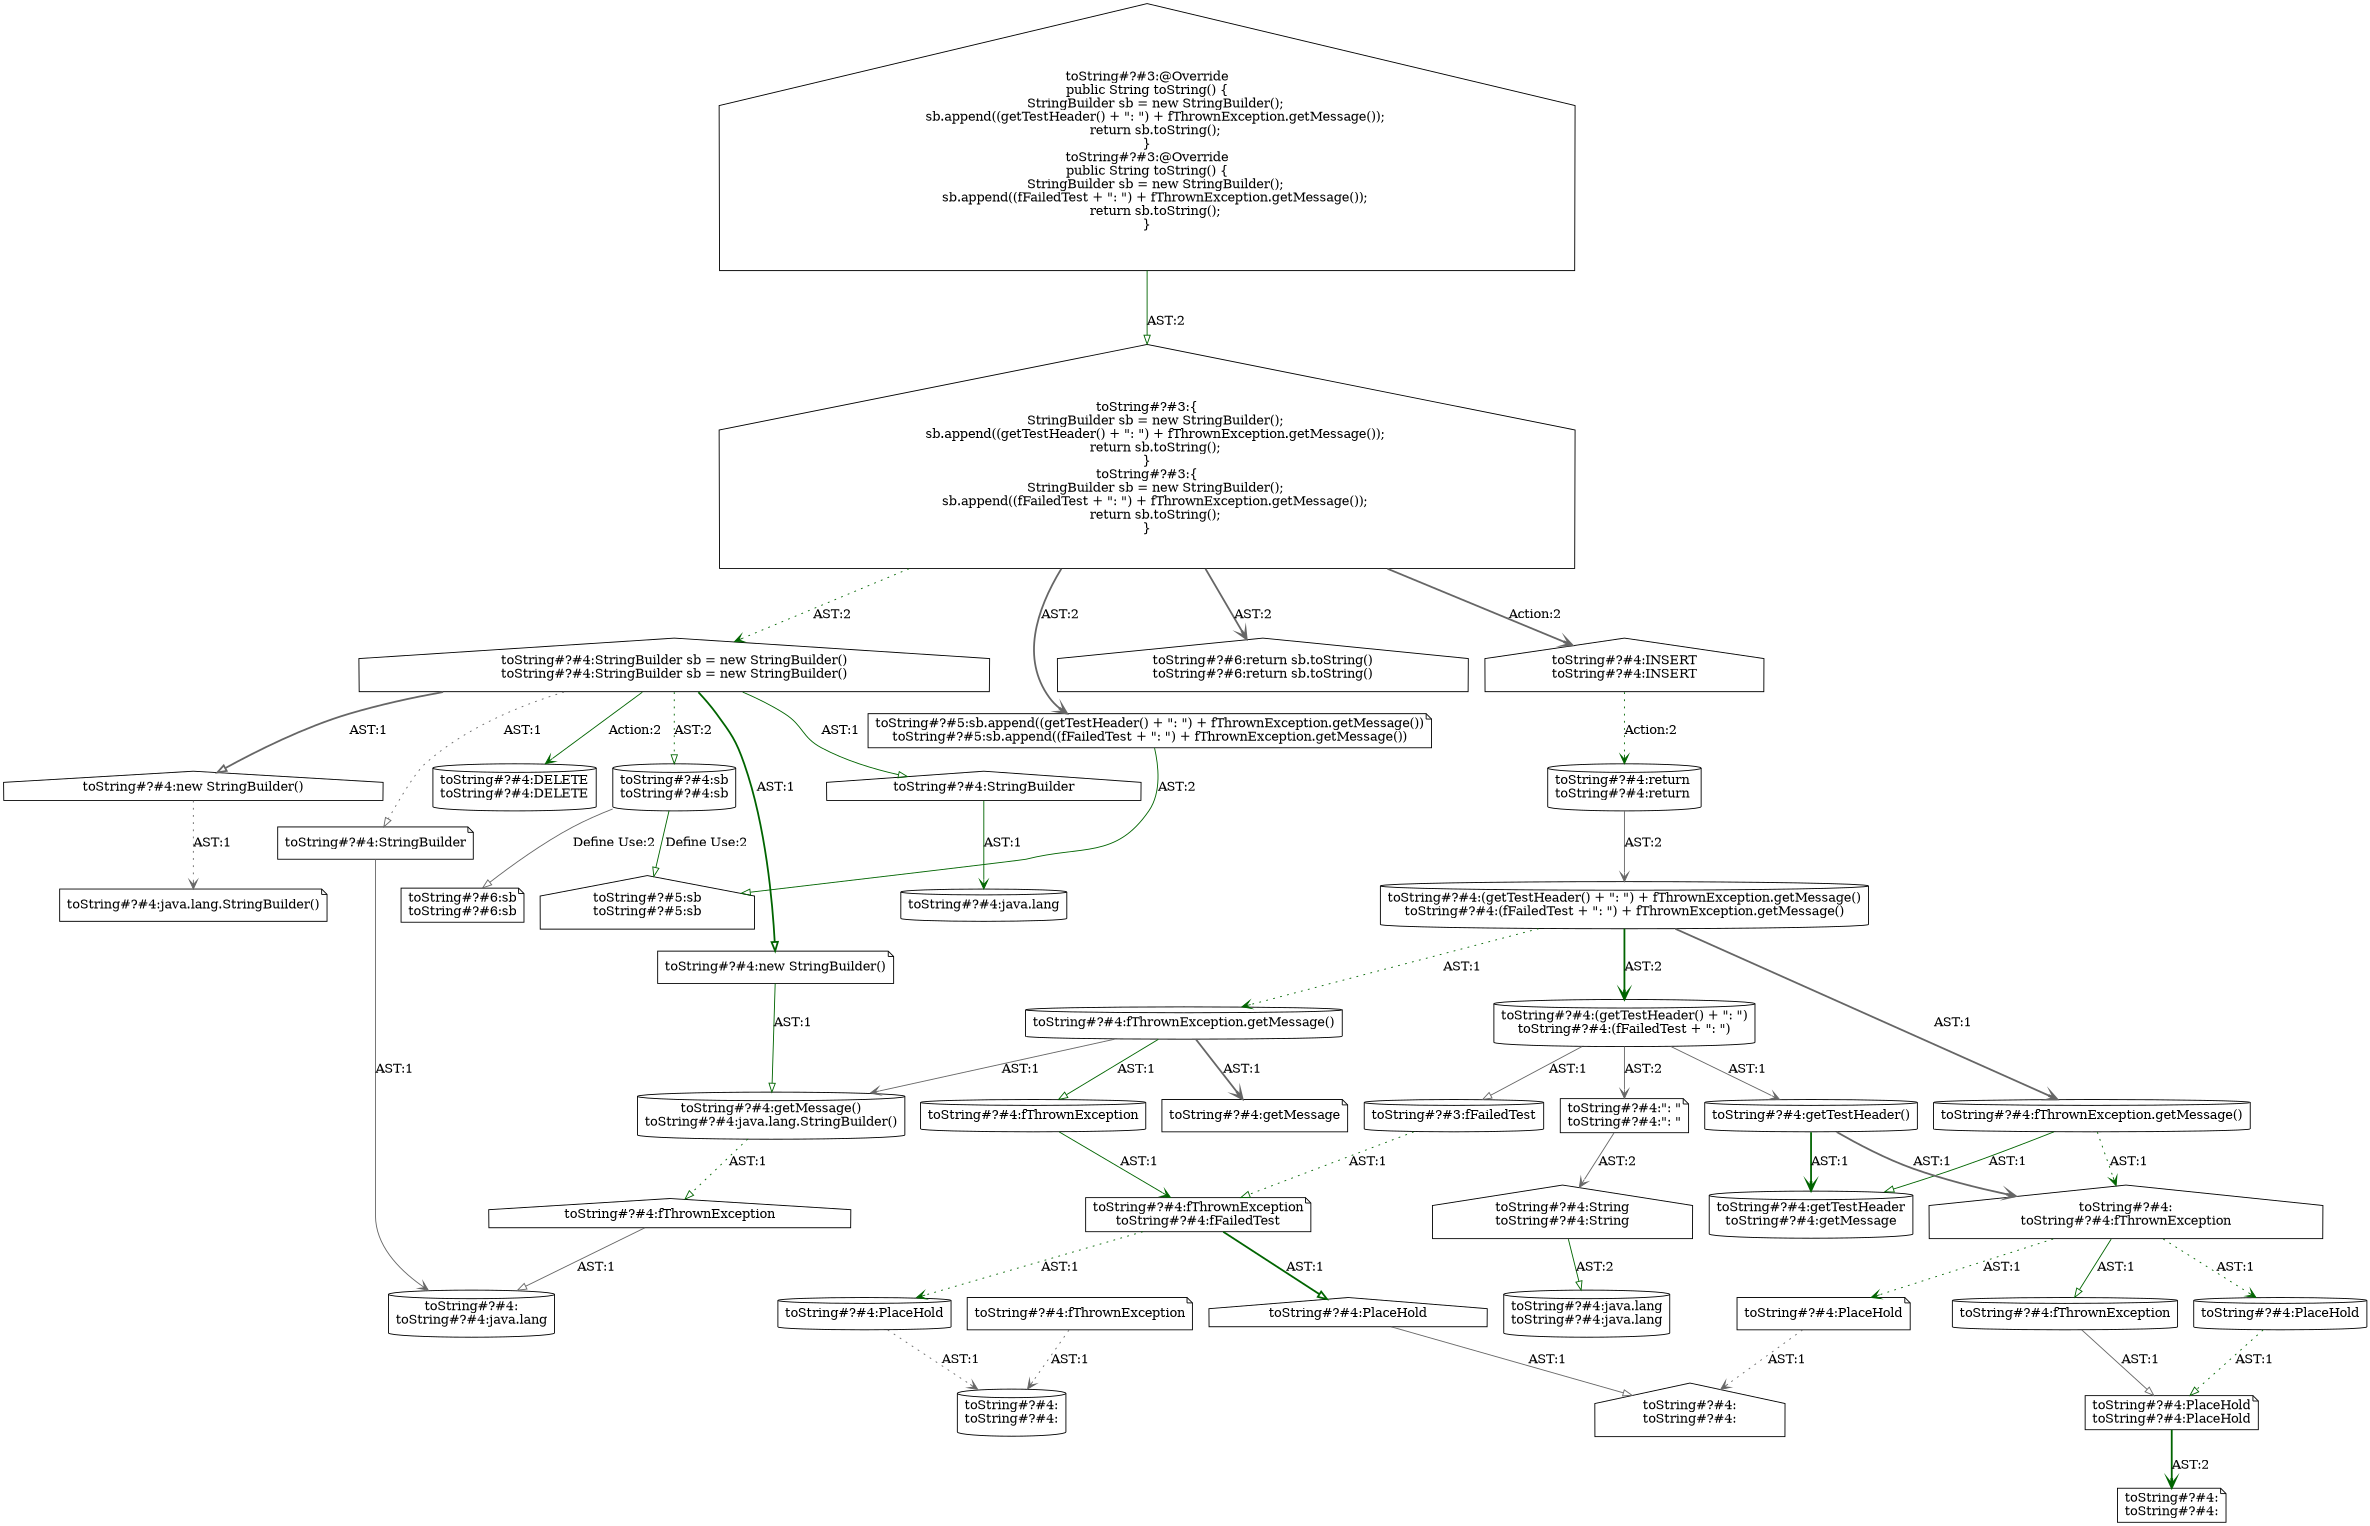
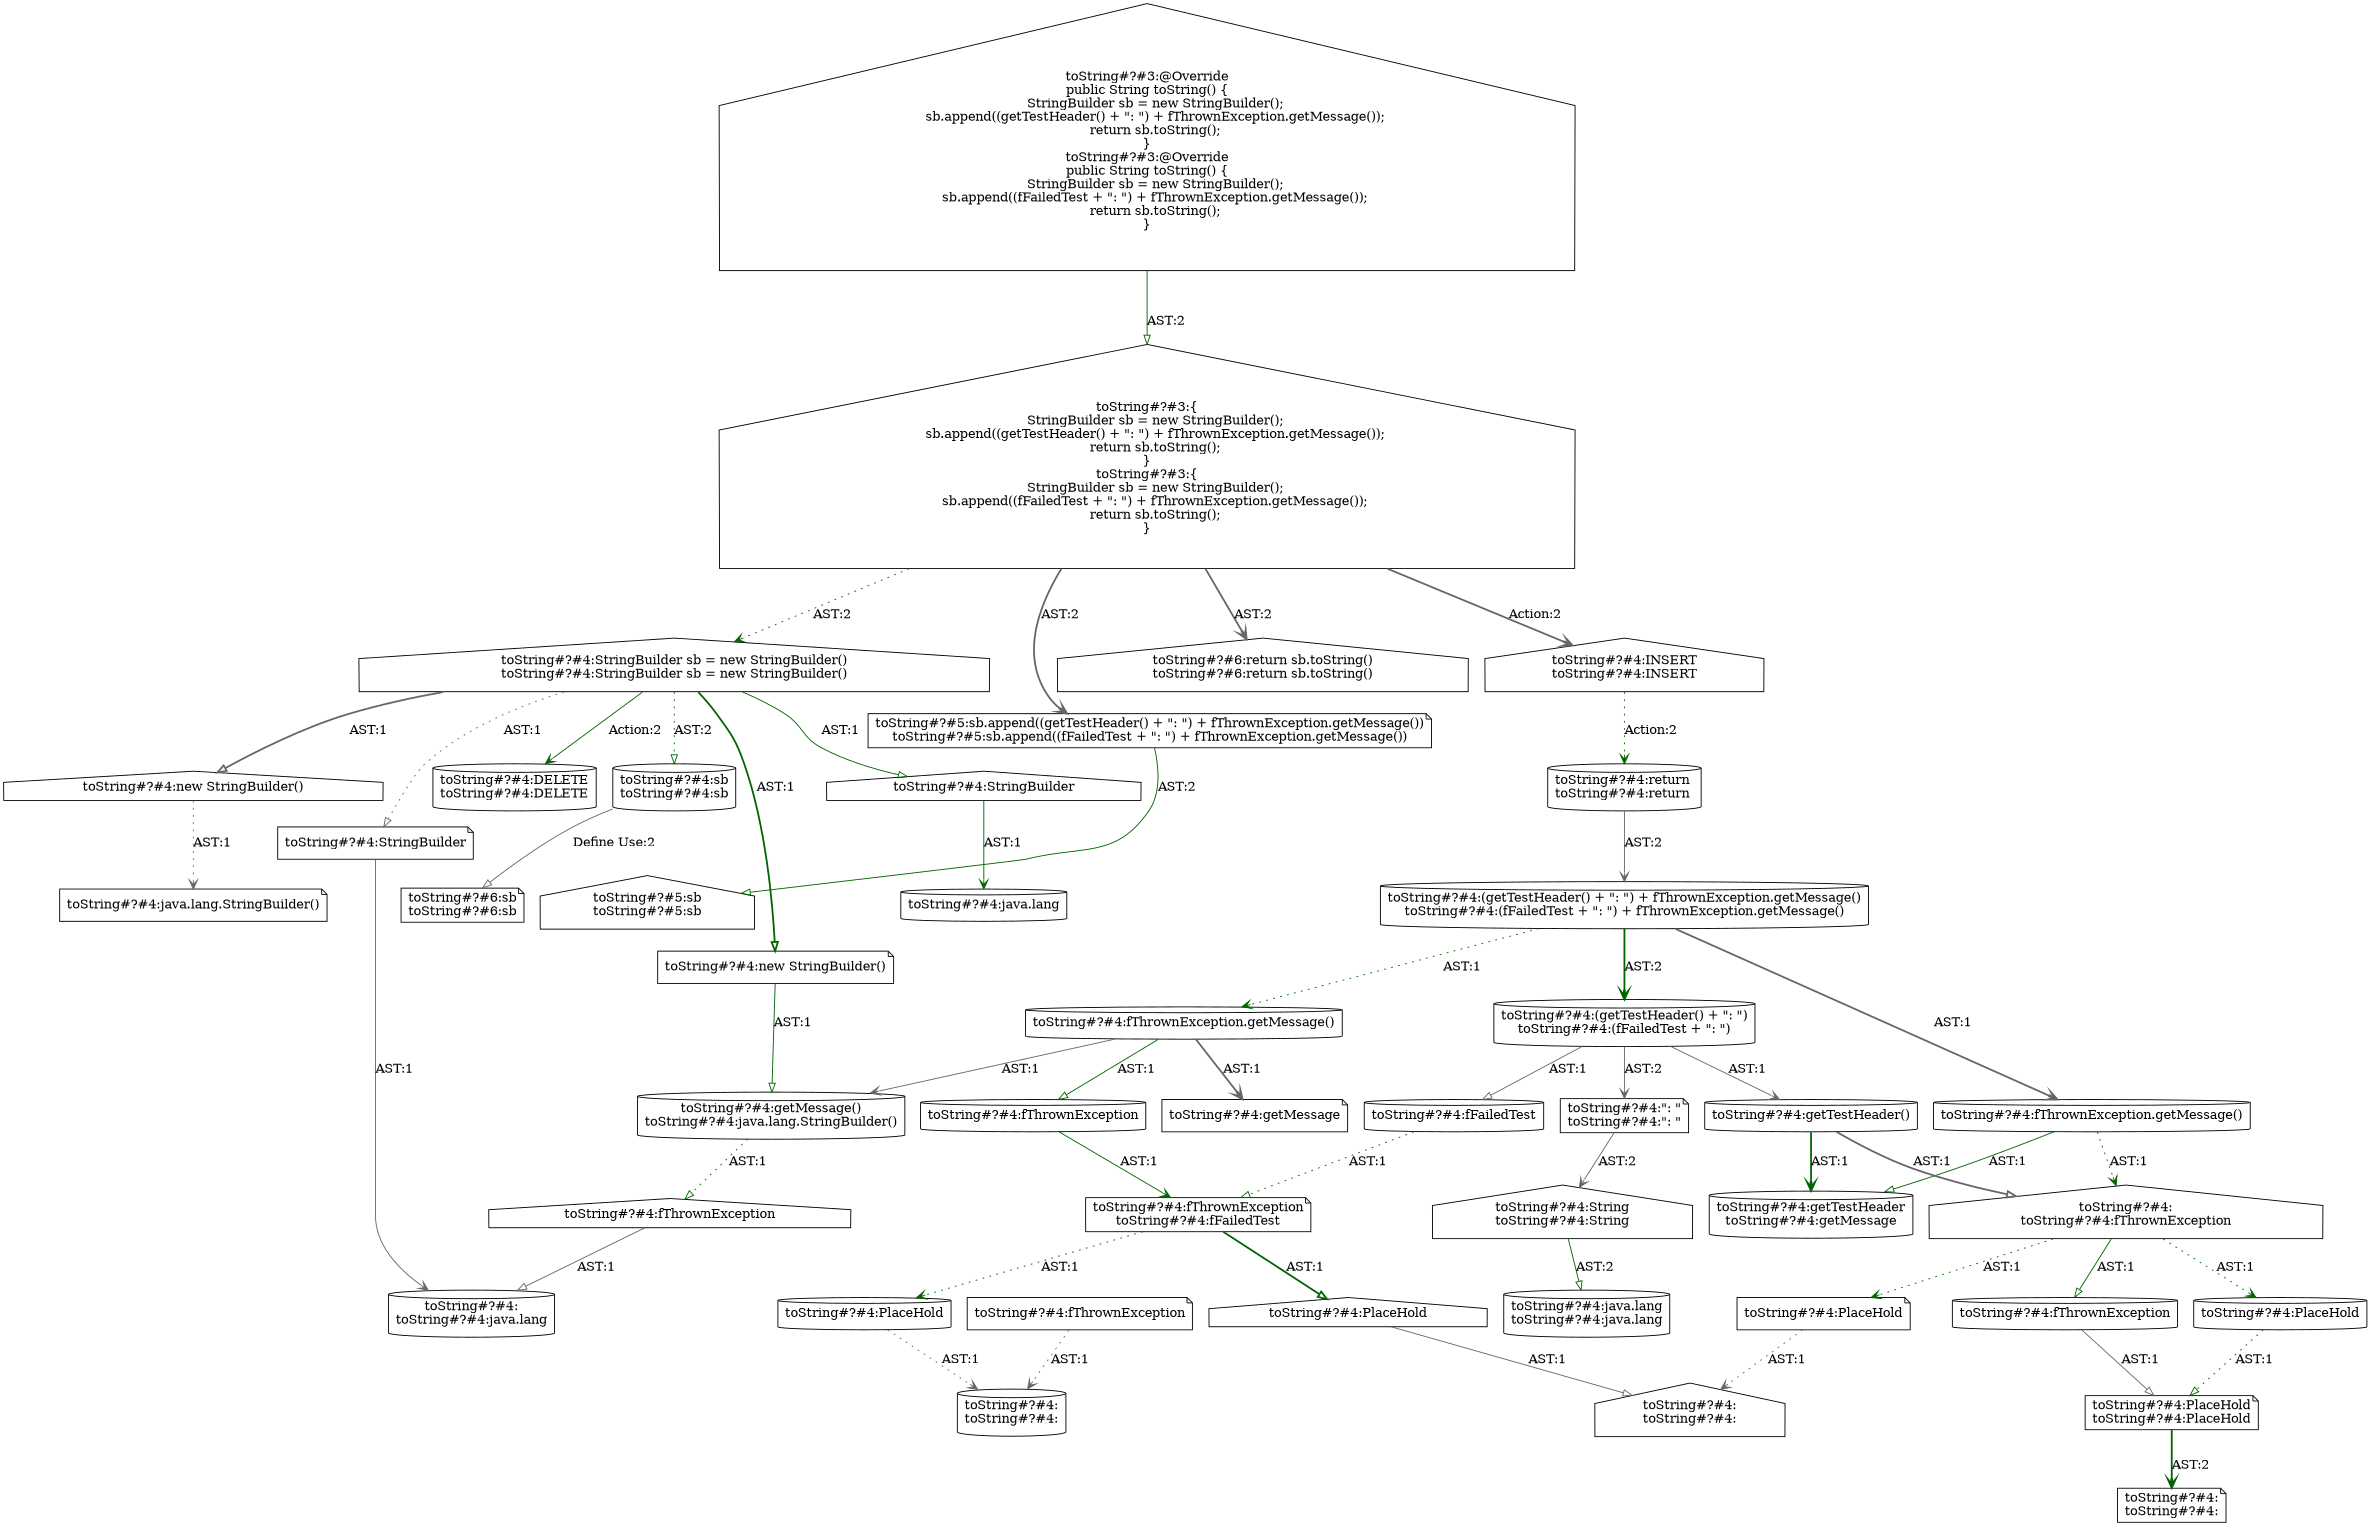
edge "toString#?#4:sb toString#?#4:sb" -> "toString#?#5:sb toString#?#5:sb": removed, label "Define Use:2"
node "toString#?#3:fFailedTest": label "toString#?#3:fFailedTest" -> "toString#?#4:fFailedTest"
edge "toString#?#4:getTestHeader()" -> "toString#?#4: toString#?#4:fThrownException": arrowhead vee -> onormal
